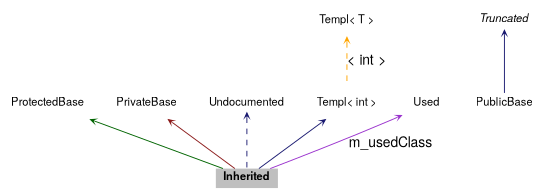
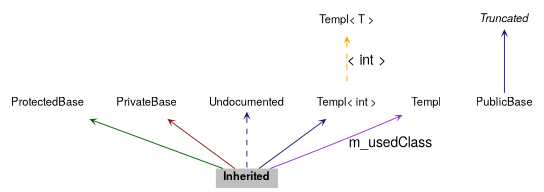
node "Used": label "Used" -> "Templ"
